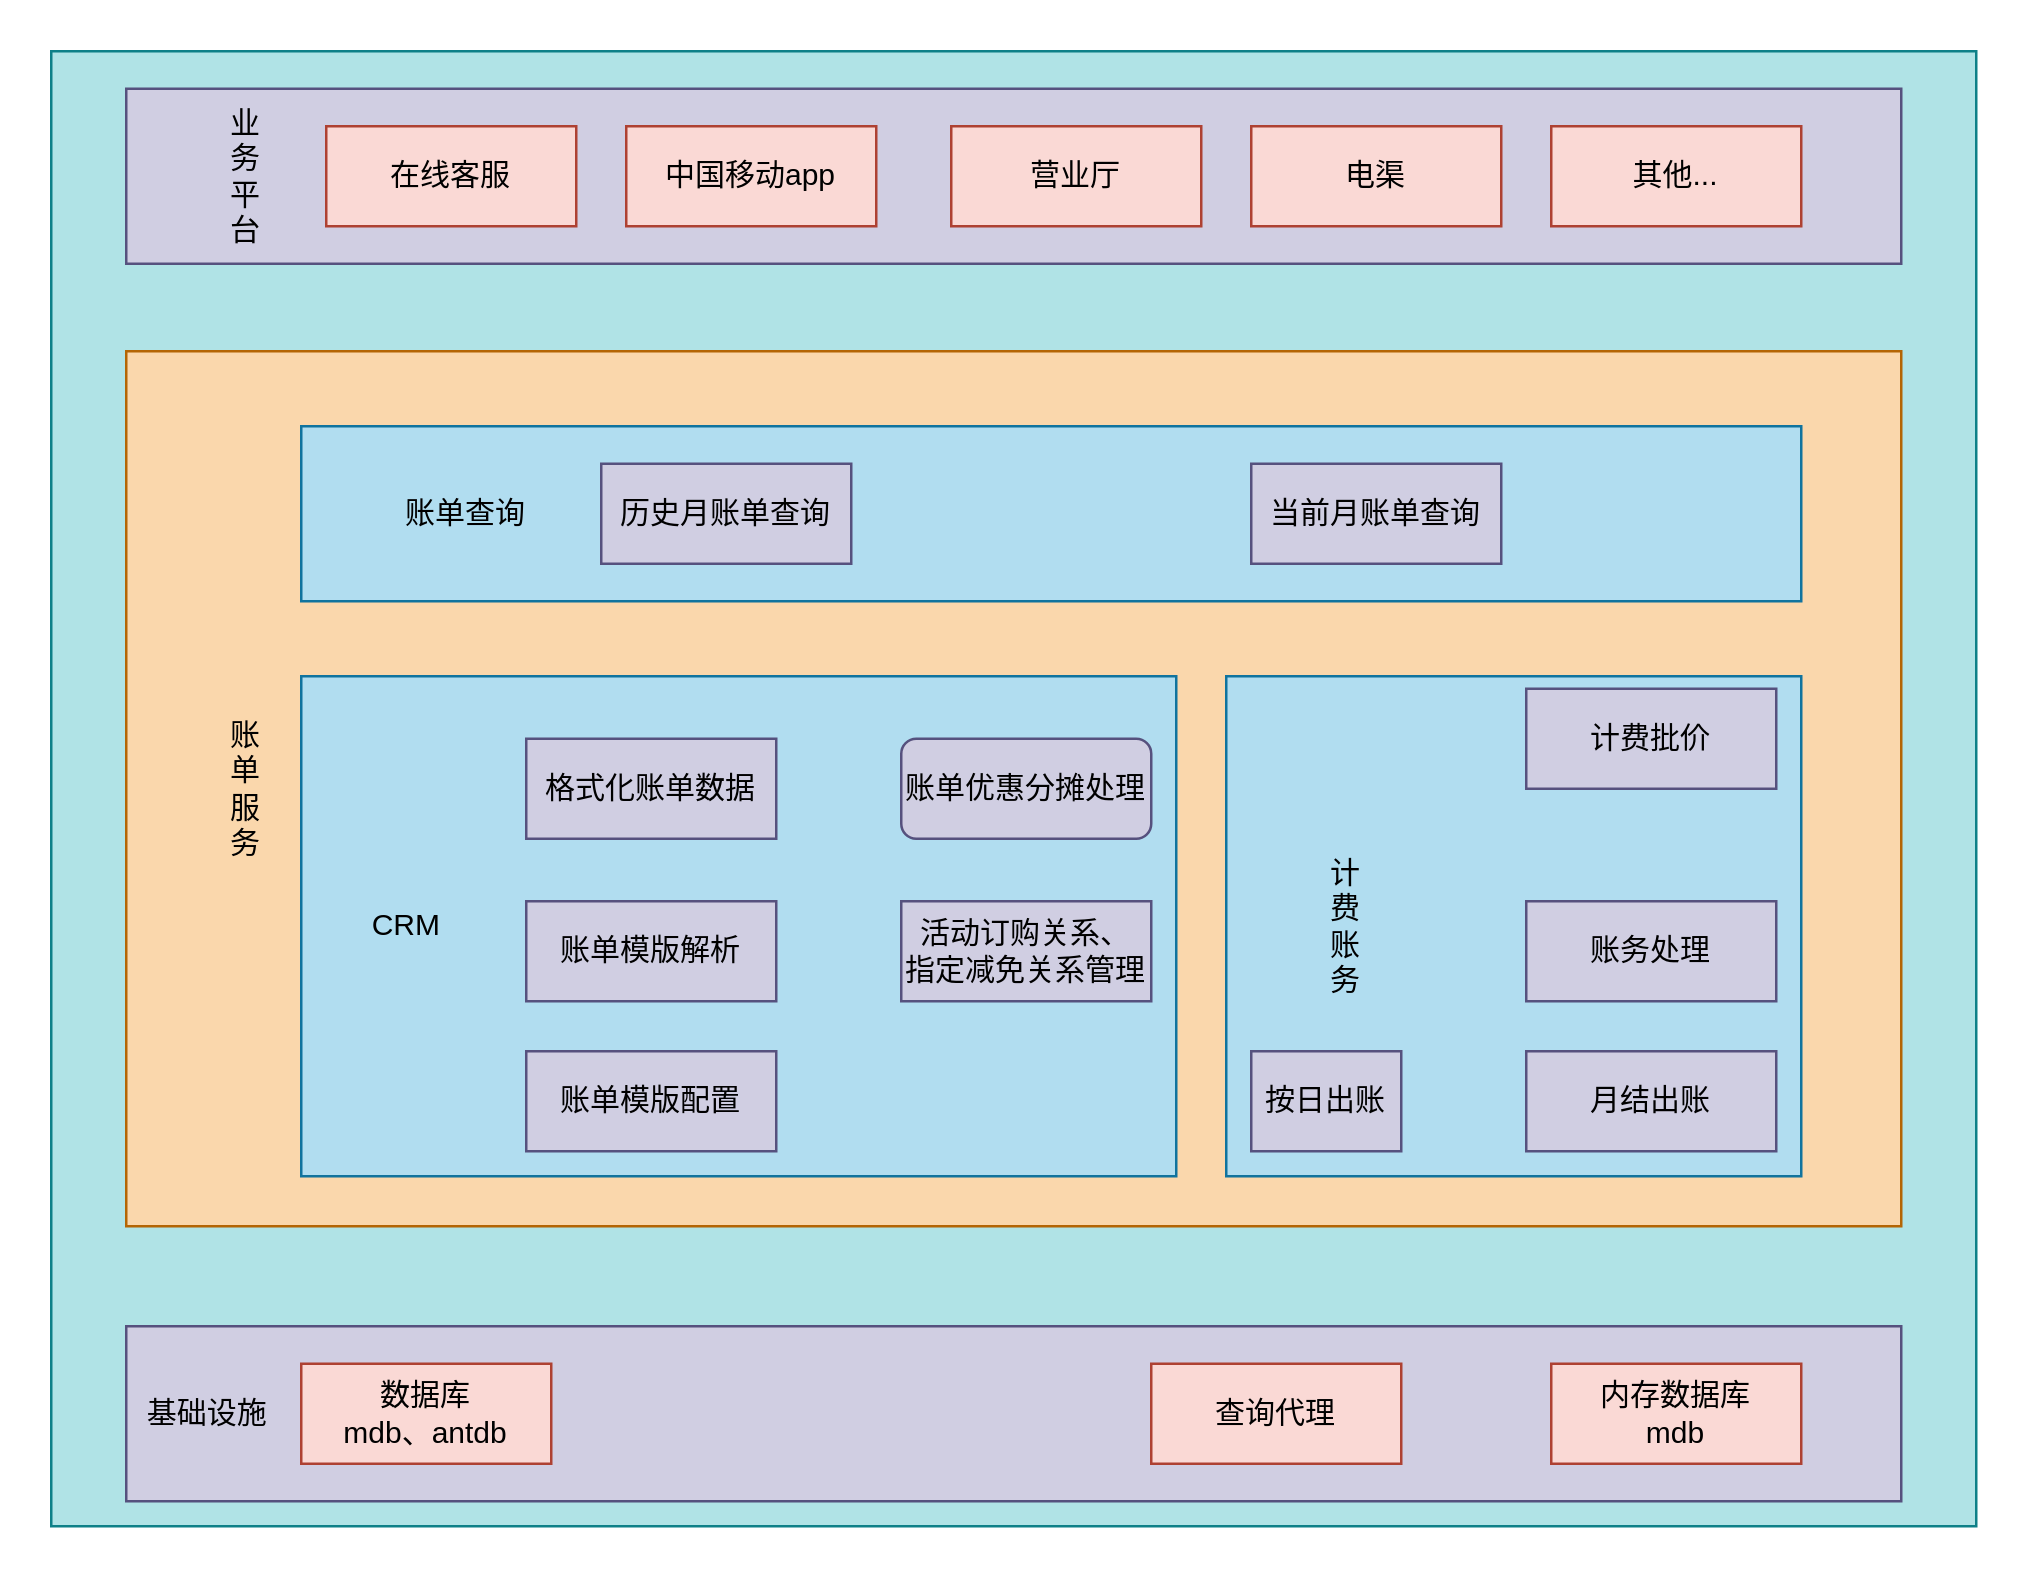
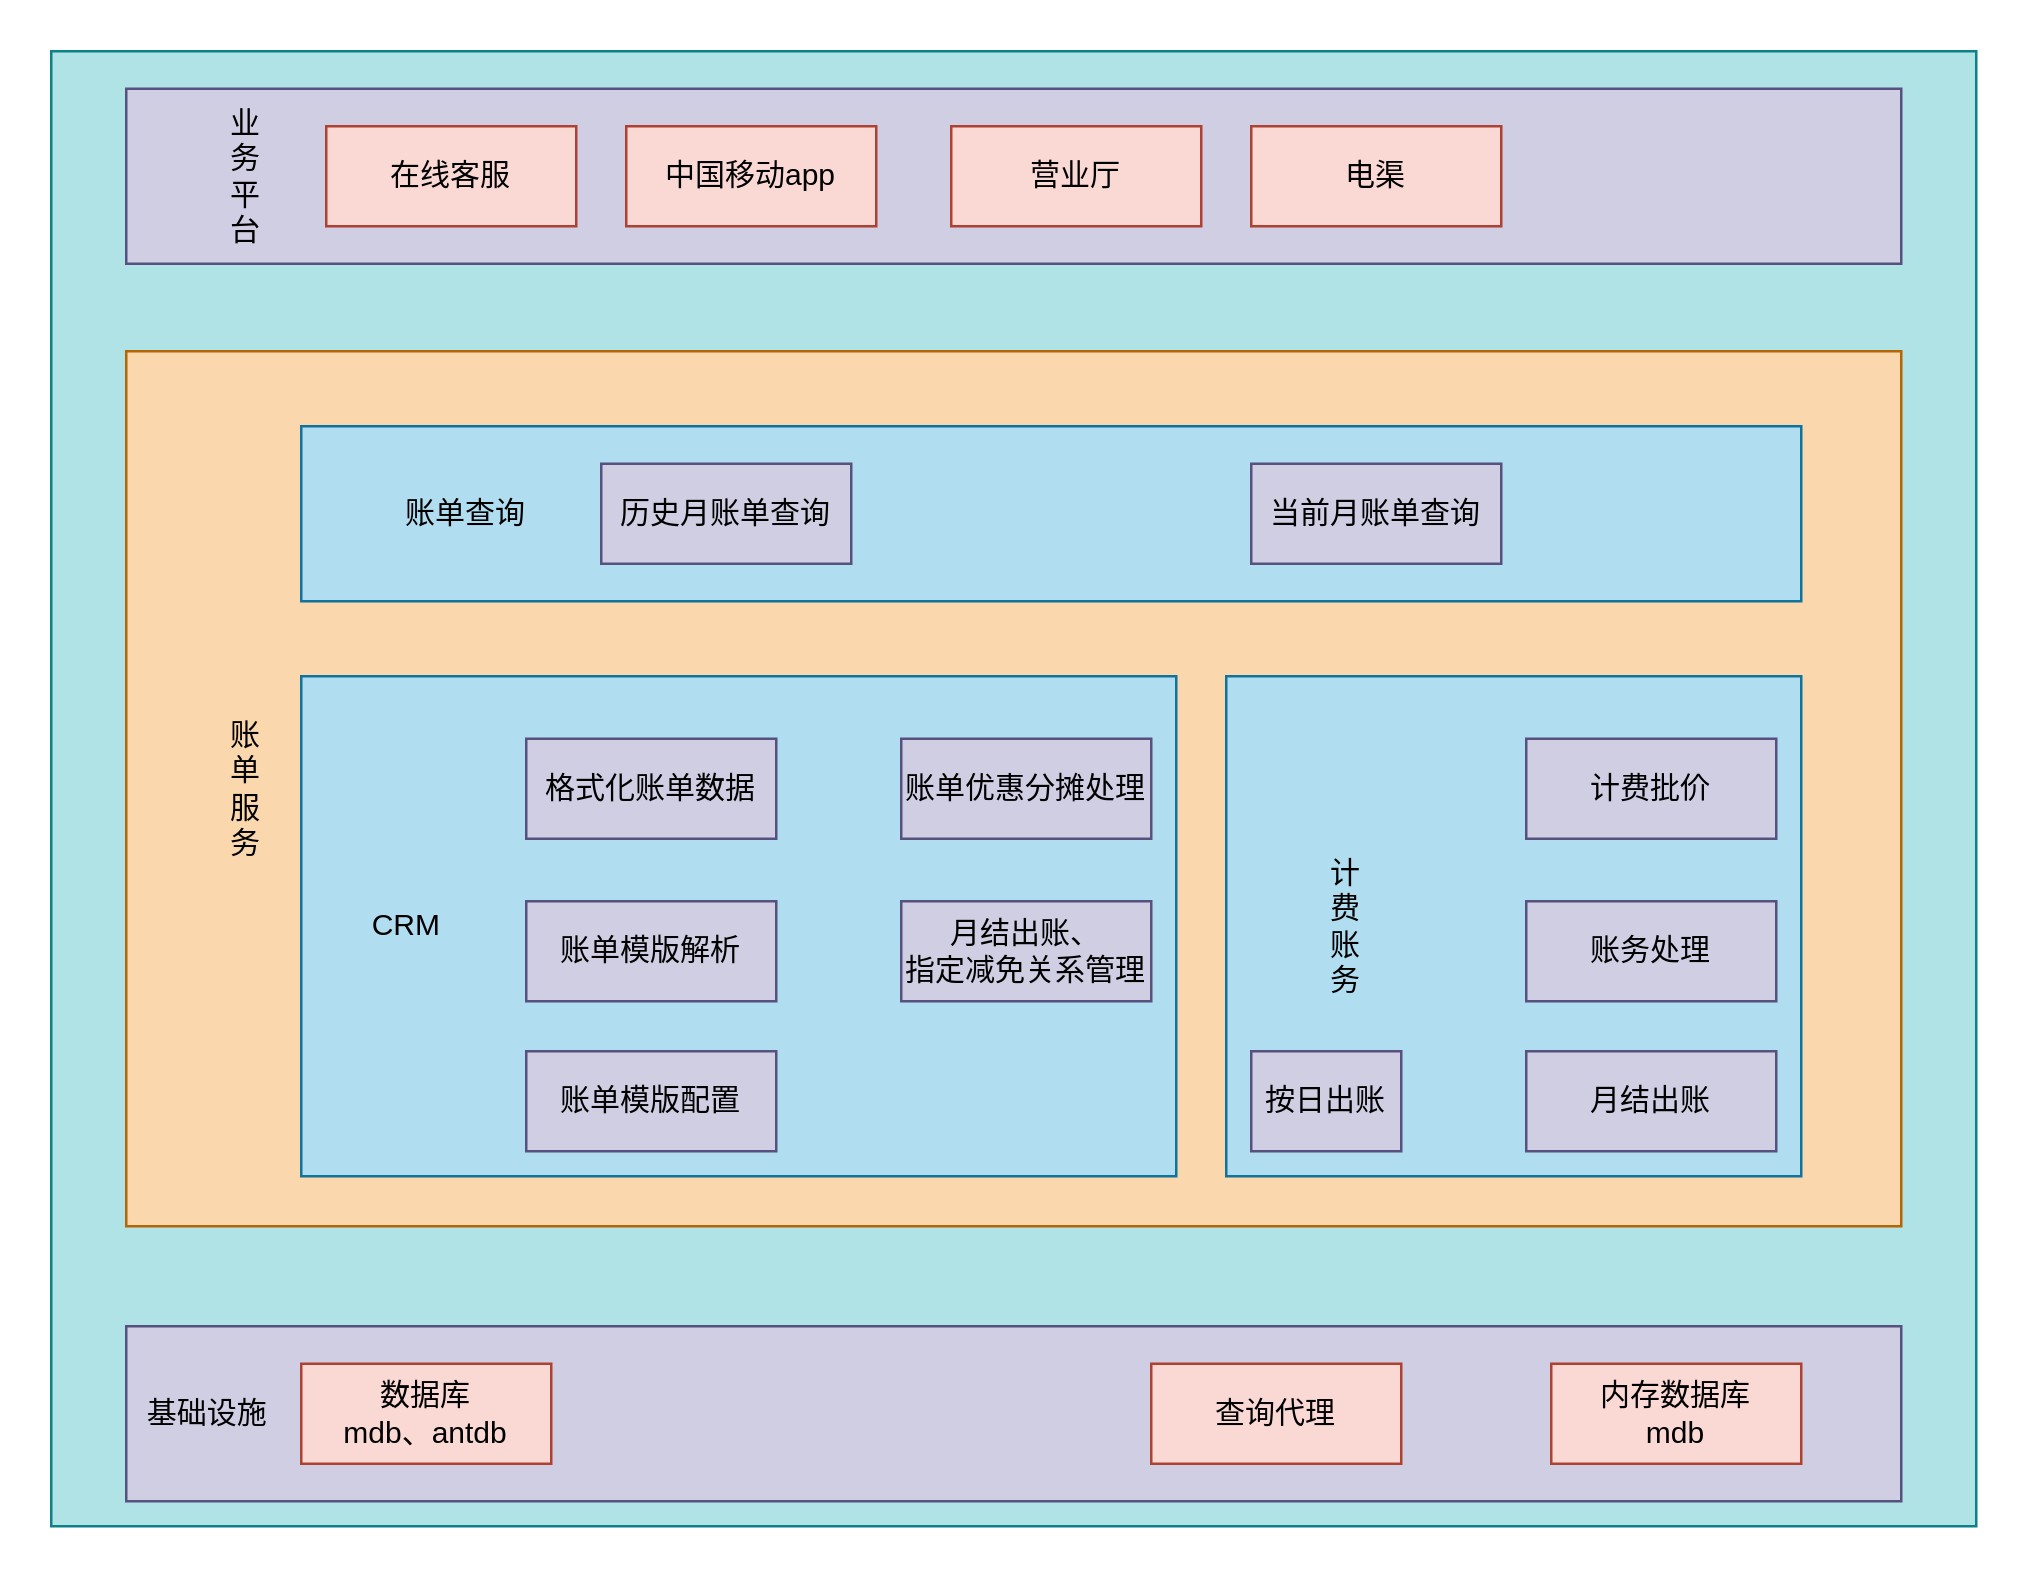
node "其他...": removed
node "计费批价": moved (1651, 739) -> (1651, 789)
node "账单优惠分摊处理": shape rounded rectangle -> rectangle
node "活动订购关系、 指定减免关系管理": label "活动订购关系、 指定减免关系管理" -> "月结出账、 指定减免关系管理"
